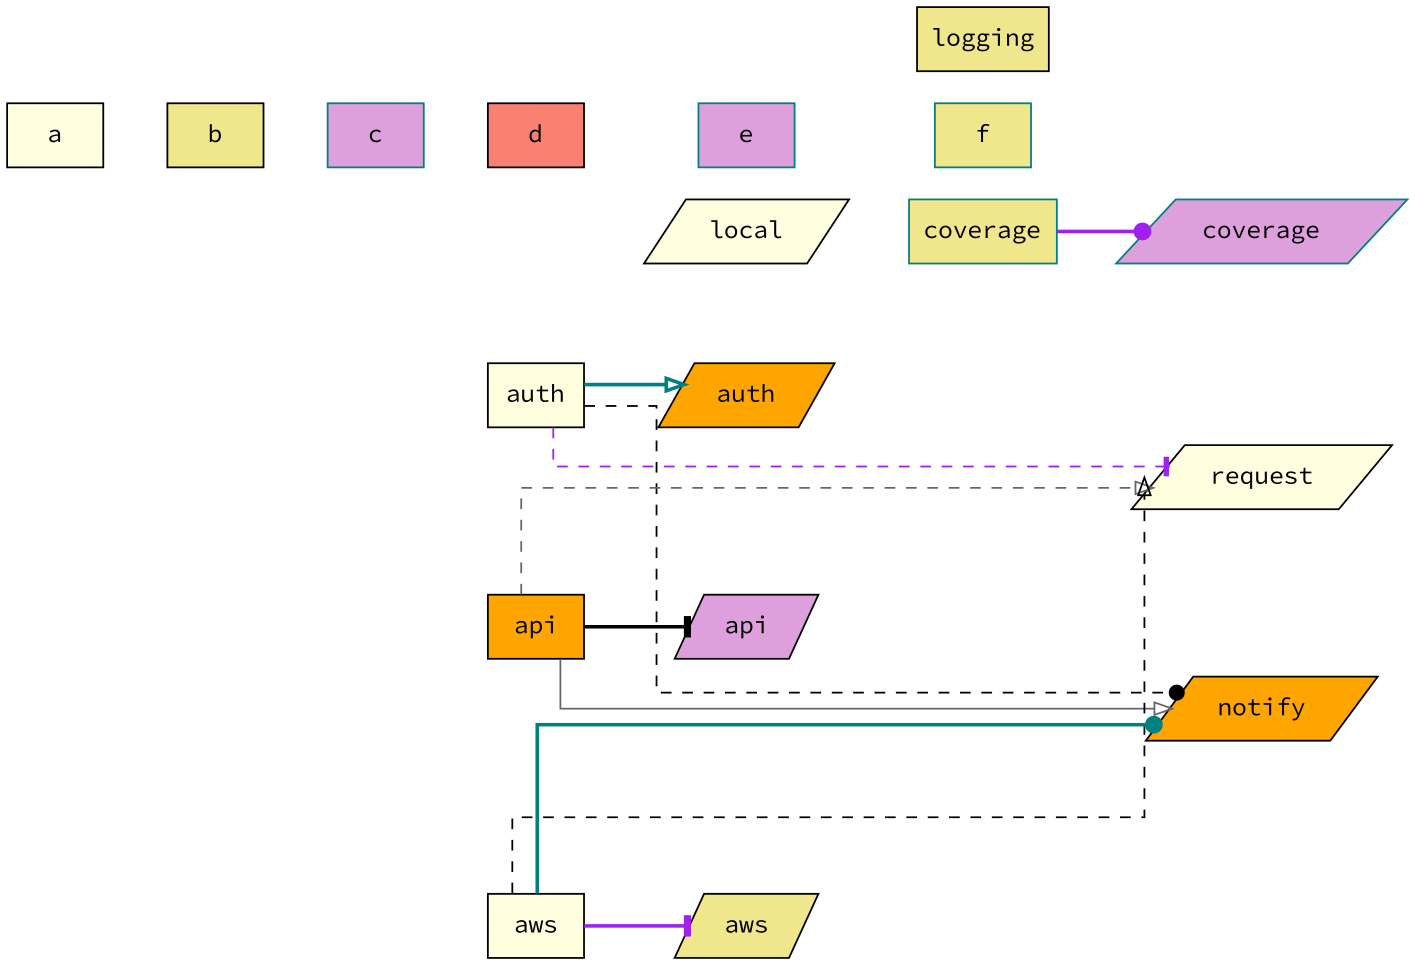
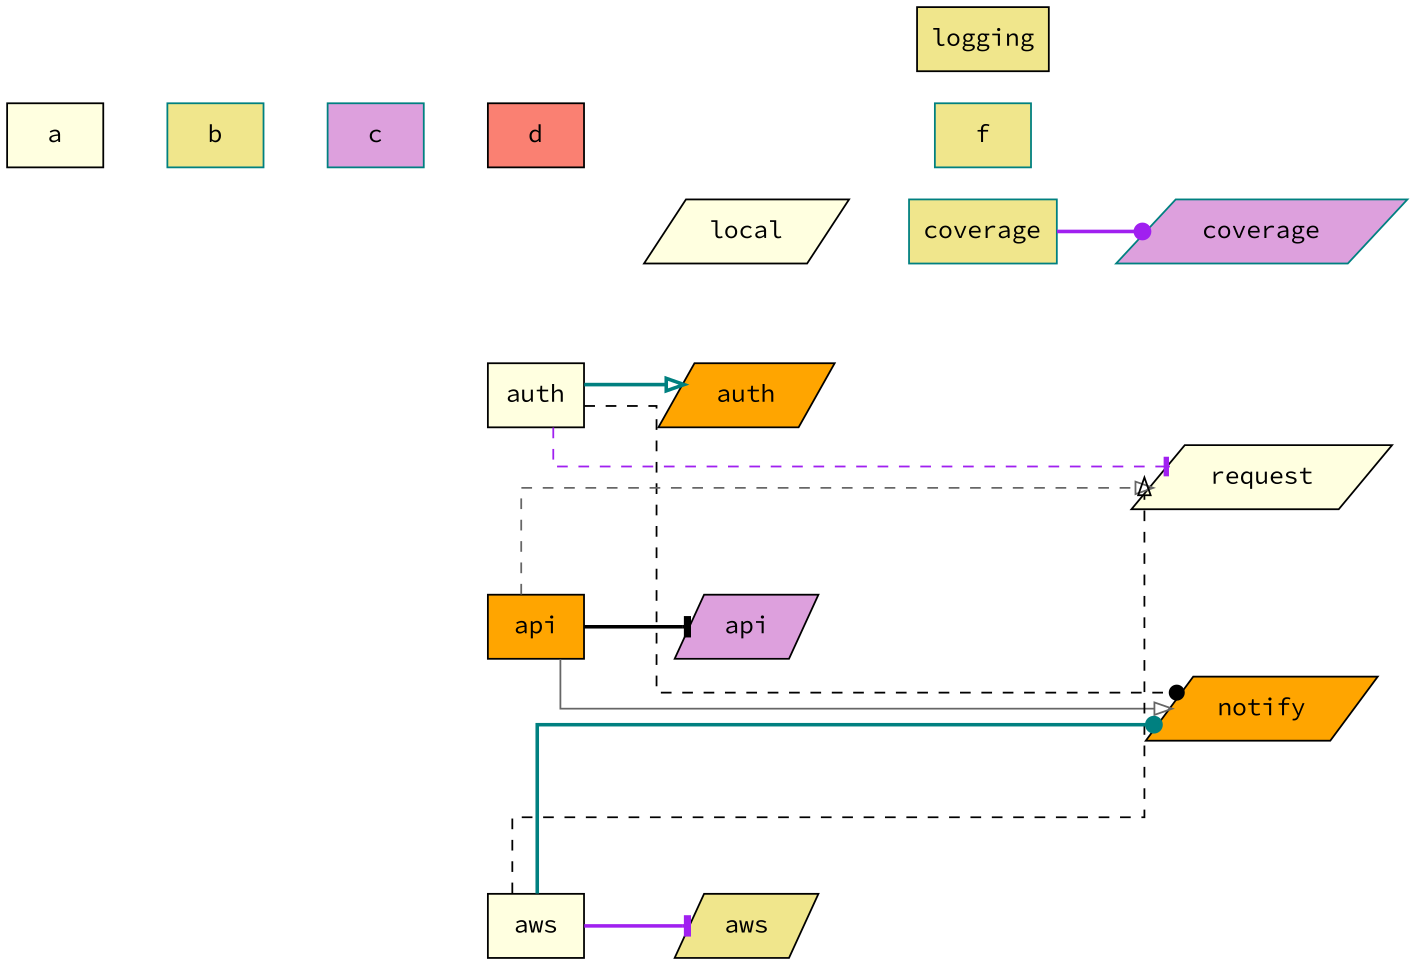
node "b": color black -> teal
node "e": removed
